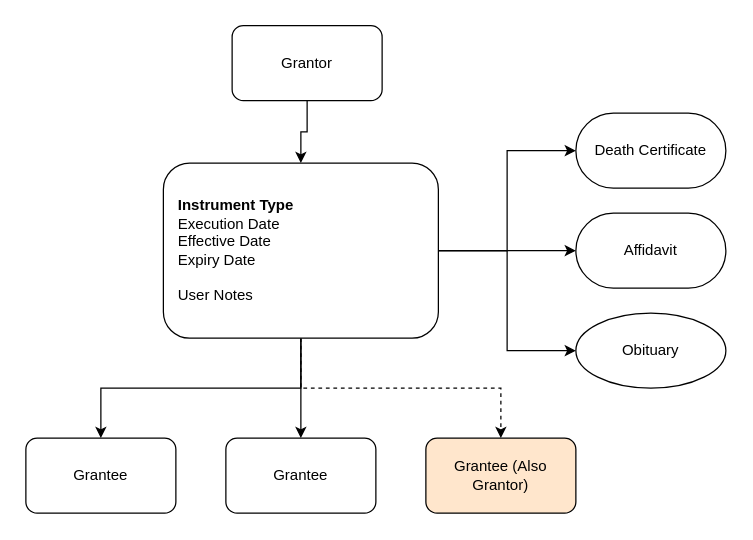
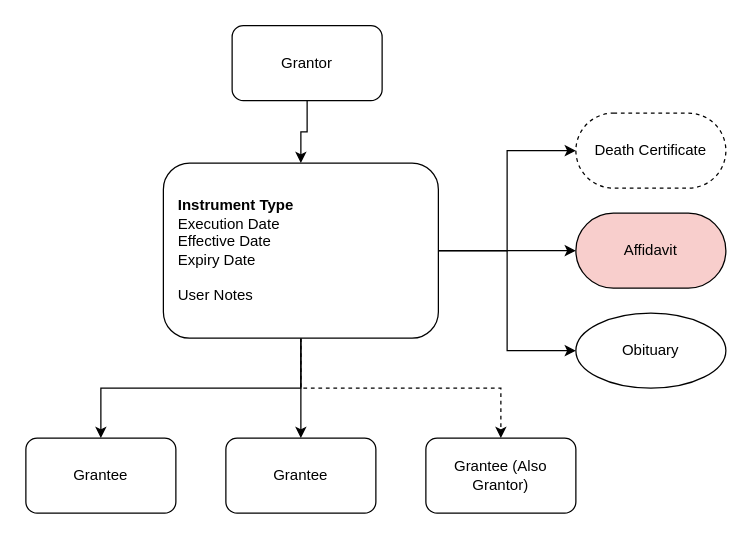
node "Death Certificate": style solid -> dashed
node "Affidavit": fillcolor #ffffff -> #f8cecc
node "Grantee (Also Grantor)": fillcolor #ffe6cc -> #ffffff
